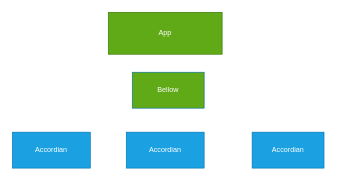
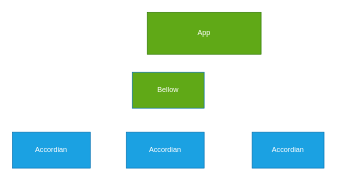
node "App": moved (165, 33) -> (204, 33)
